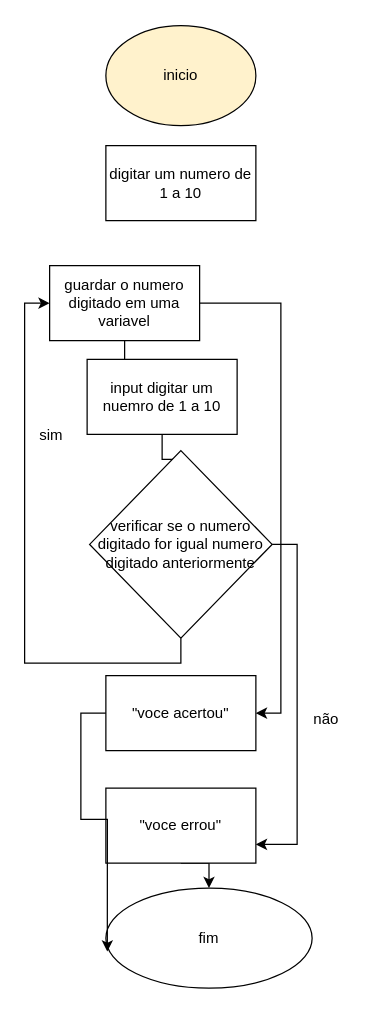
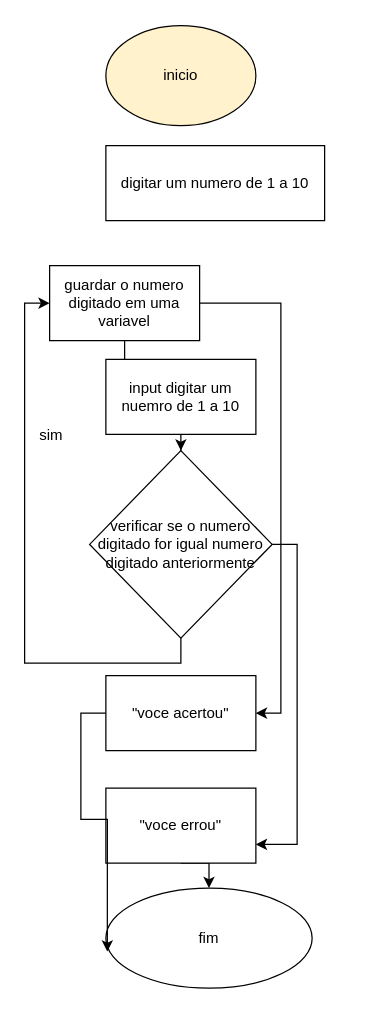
node "digitar um numero de 1 a 10": size 150x75 -> 219x75
node "input digitar um nuemro de 1 a 10": moved (162, 397) -> (181, 397)
node "não": removed
